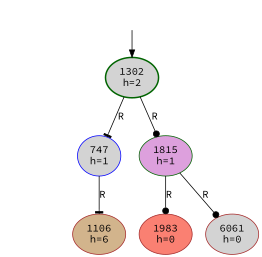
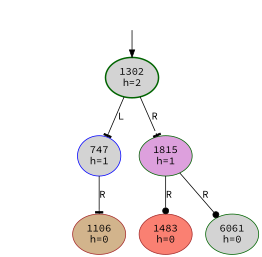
edge "1302 h=2" -> "1815 h=1": arrowhead dot -> tee
edge "1302 h=2" -> "747 h=1": label "R" -> "L"
node "1106 h=6": label "1106 h=6" -> "1106 h=0"
node "1983 h=0": label "1983 h=0" -> "1483 h=0"
node "6061 h=0": color brown -> darkgreen
